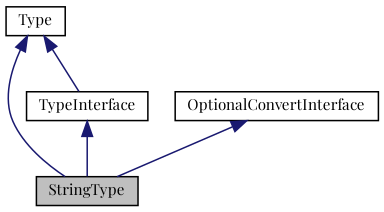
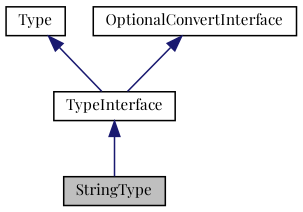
edge "StringType" -> "Type": removed
edge "StringType" -> "OptionalConvertInterface": now "TypeInterface" -> "OptionalConvertInterface"
